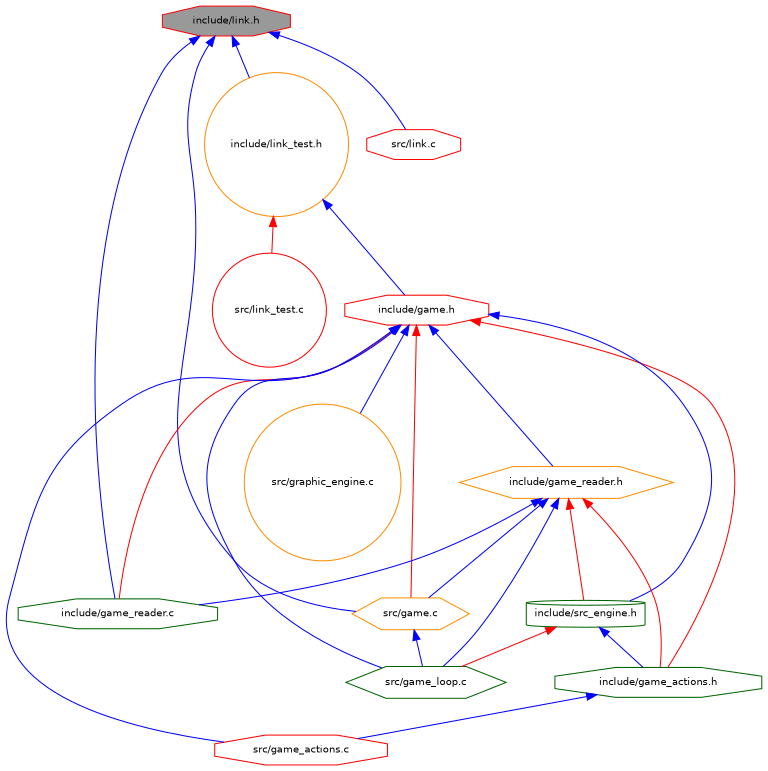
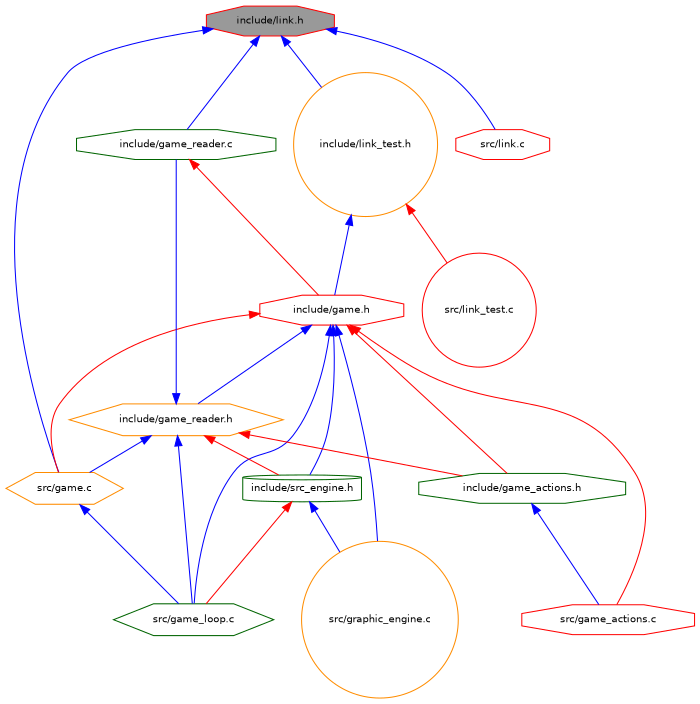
edge "include/game_reader.c" -> "include/game.h": reversed
edge "src/game_actions.c" -> "include/game.h": color blue -> red
edge "include/game_actions.h" -> "include/src_engine.h": now "src/graphic_engine.c" -> "include/src_engine.h"
